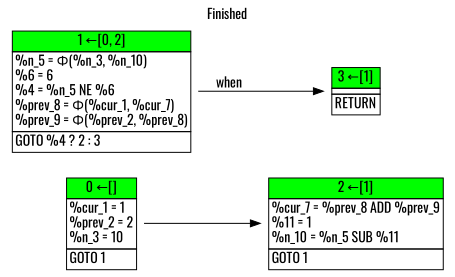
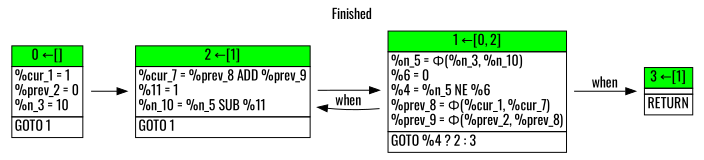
node "1 ←[0, 2]": text "%6 = 6" -> "%6 = 0"
edge "2 ←[1]" -> "1 ←[0, 2]": added
edge "1 ←[0, 2]" -> "2 ←[1]": added, label "when"
node "0 ←[]": text "%prev_2 = 2" -> "%prev_2 = 0"
